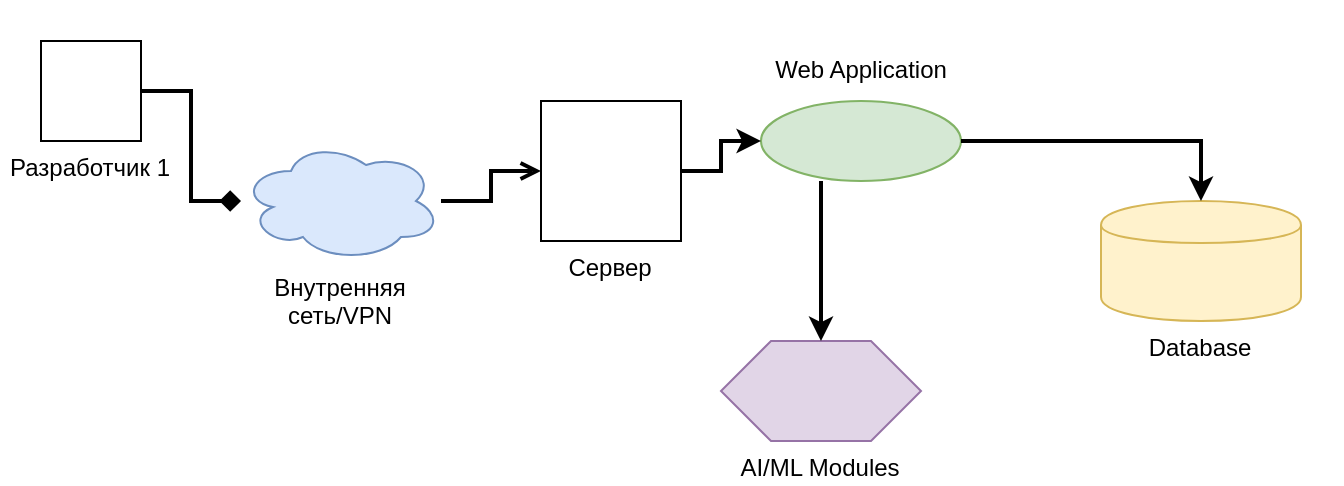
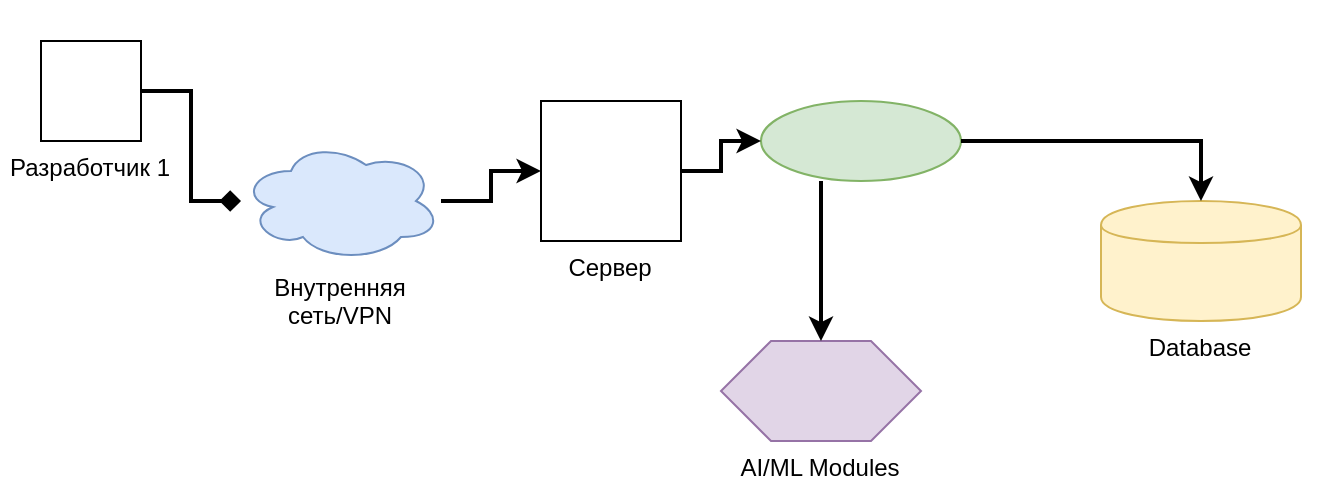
node "Web Application": removed
edge "Внутренняя сеть/VPN" -> "Сервер": arrowhead open -> classic
